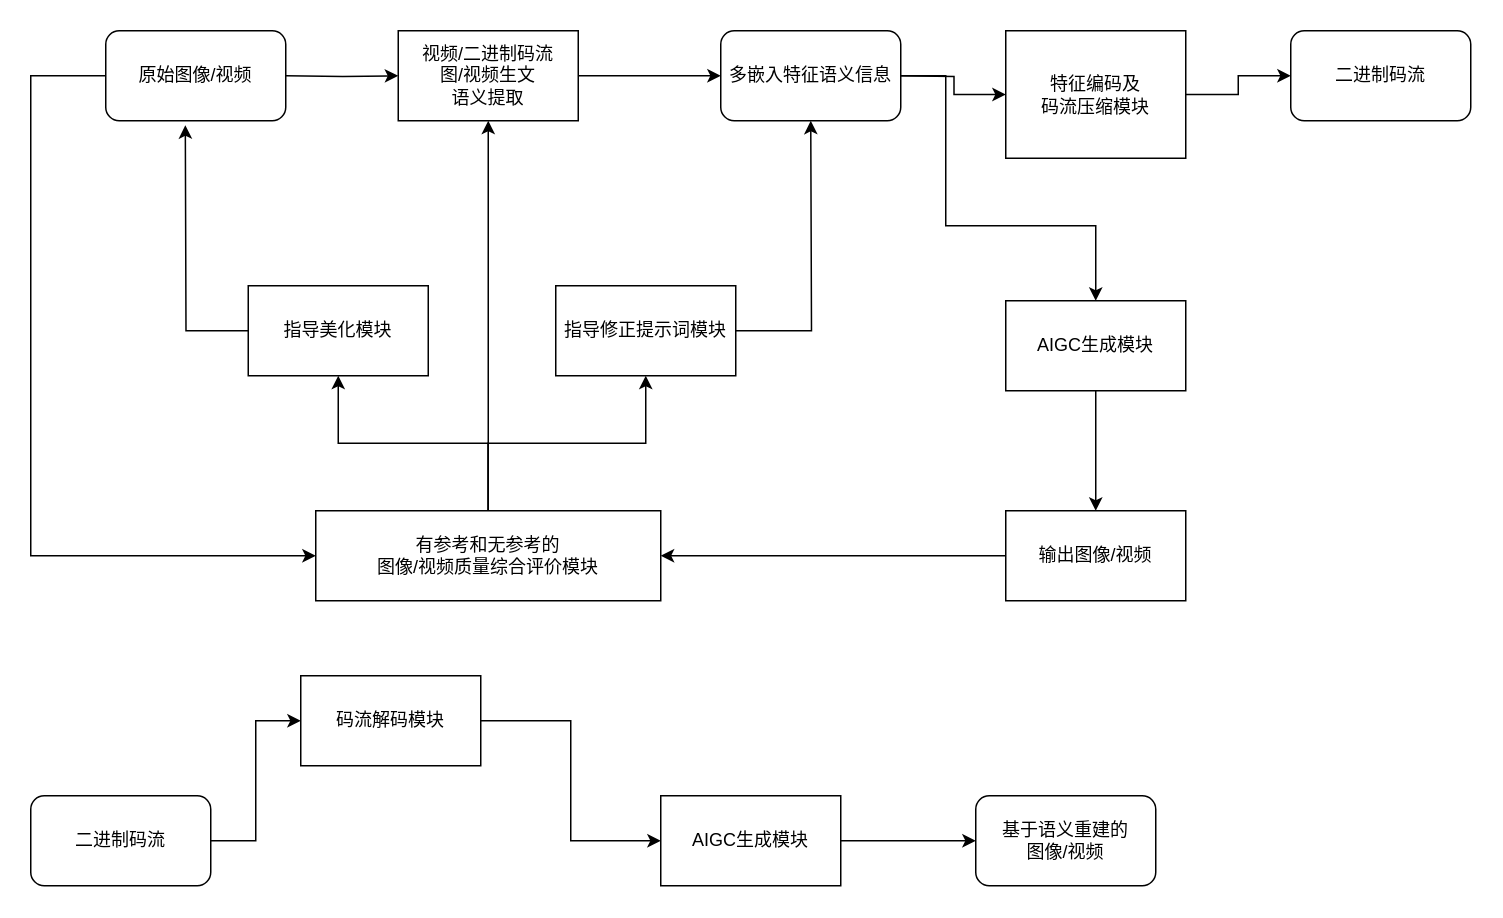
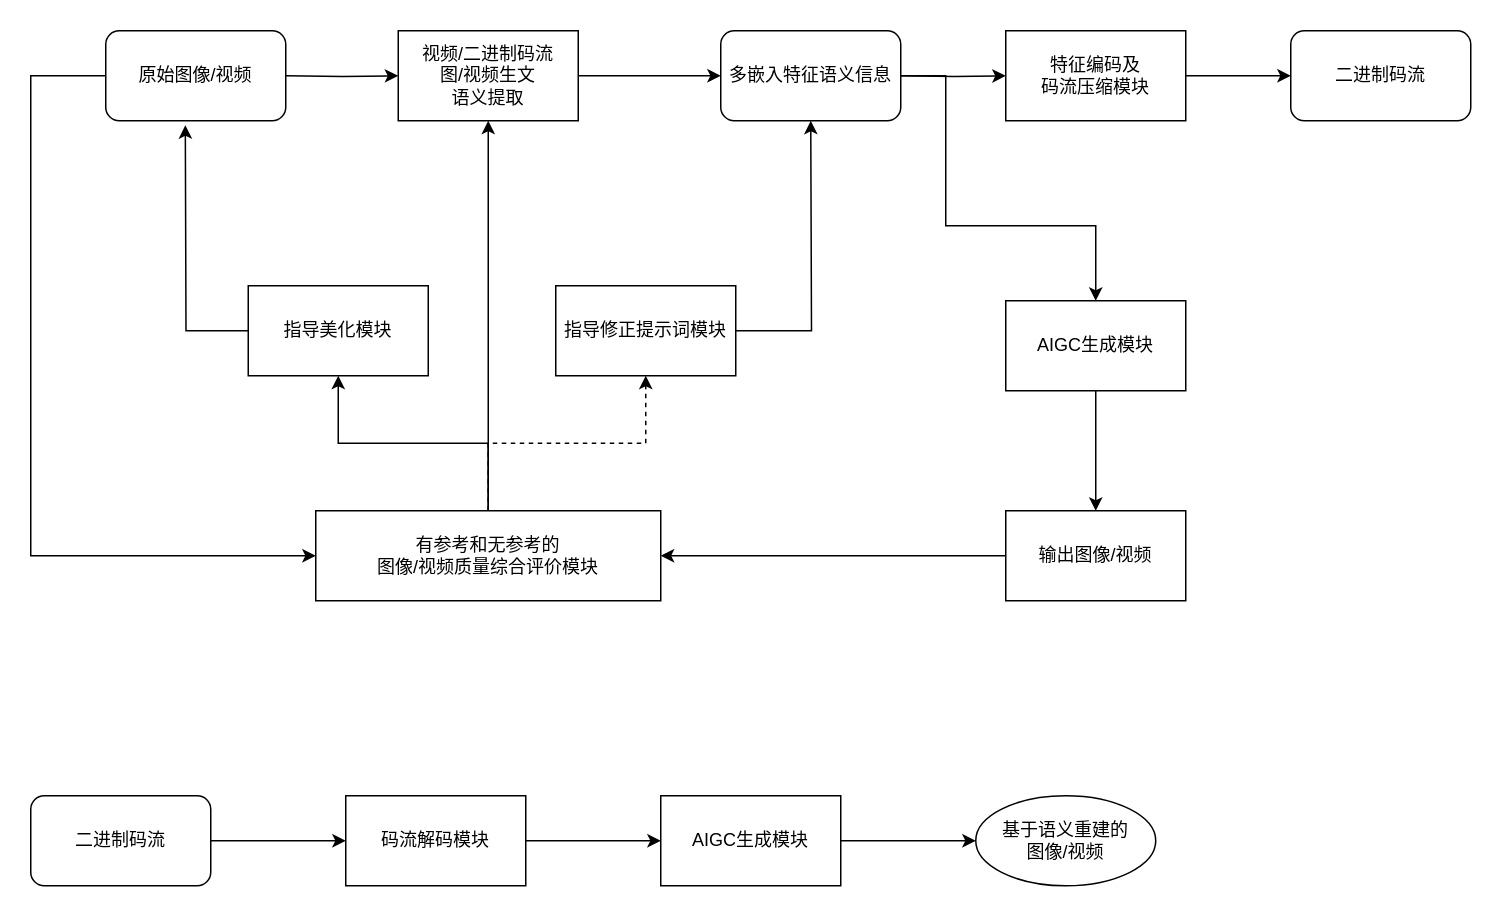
node "特征编码及 码流压缩模块": size 180x128 -> 180x90
edge "有参考和无参考的 图像/视频质量综合评价模块" -> "指导修正提示词模块": style solid -> dashed
node "码流解码模块": moved (391, 721) -> (436, 841)
node "基于语义重建的 图像/视频": shape rounded rectangle -> ellipse
